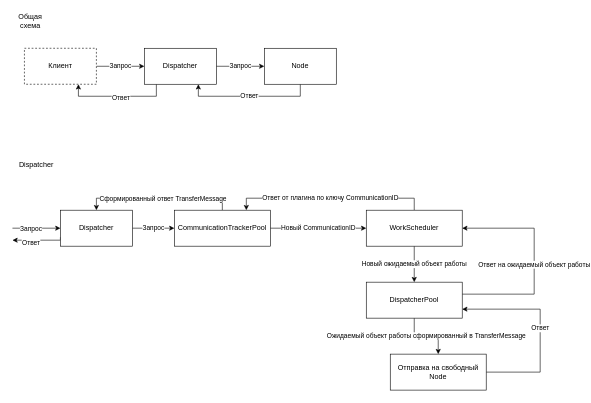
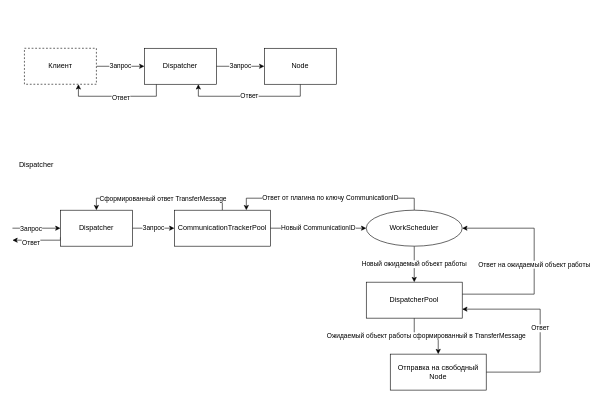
node "Общая схема": removed
node "WorkScheduler": shape rectangle -> ellipse
